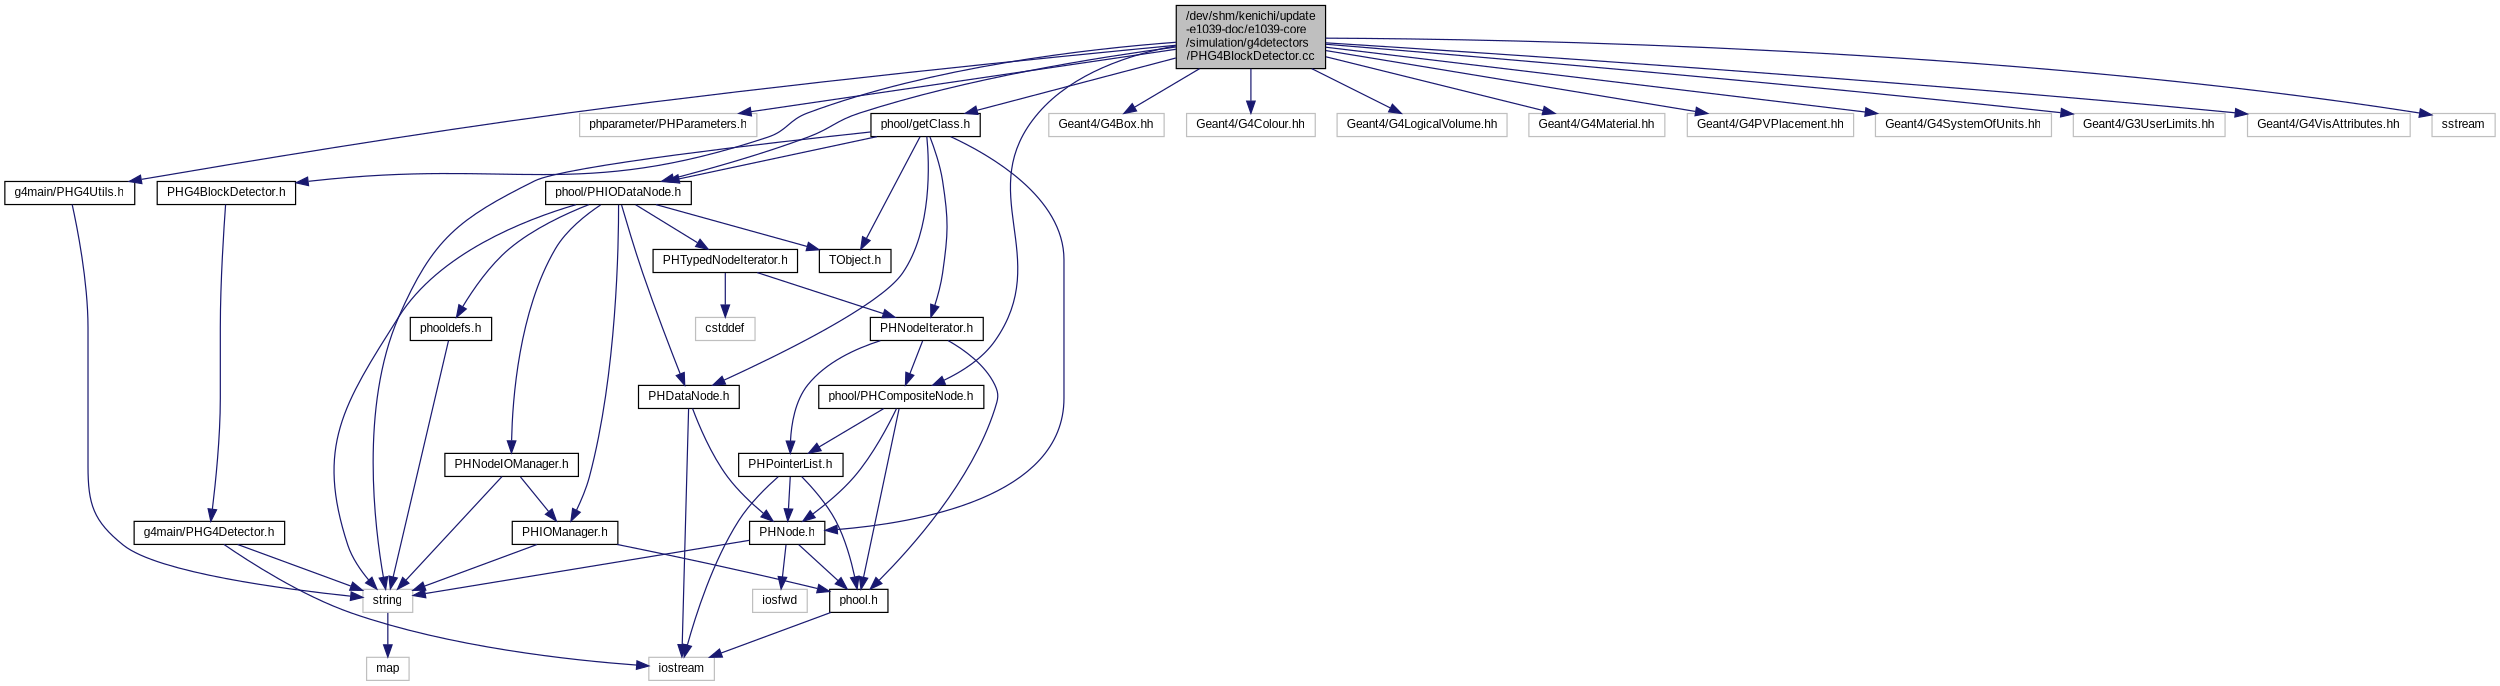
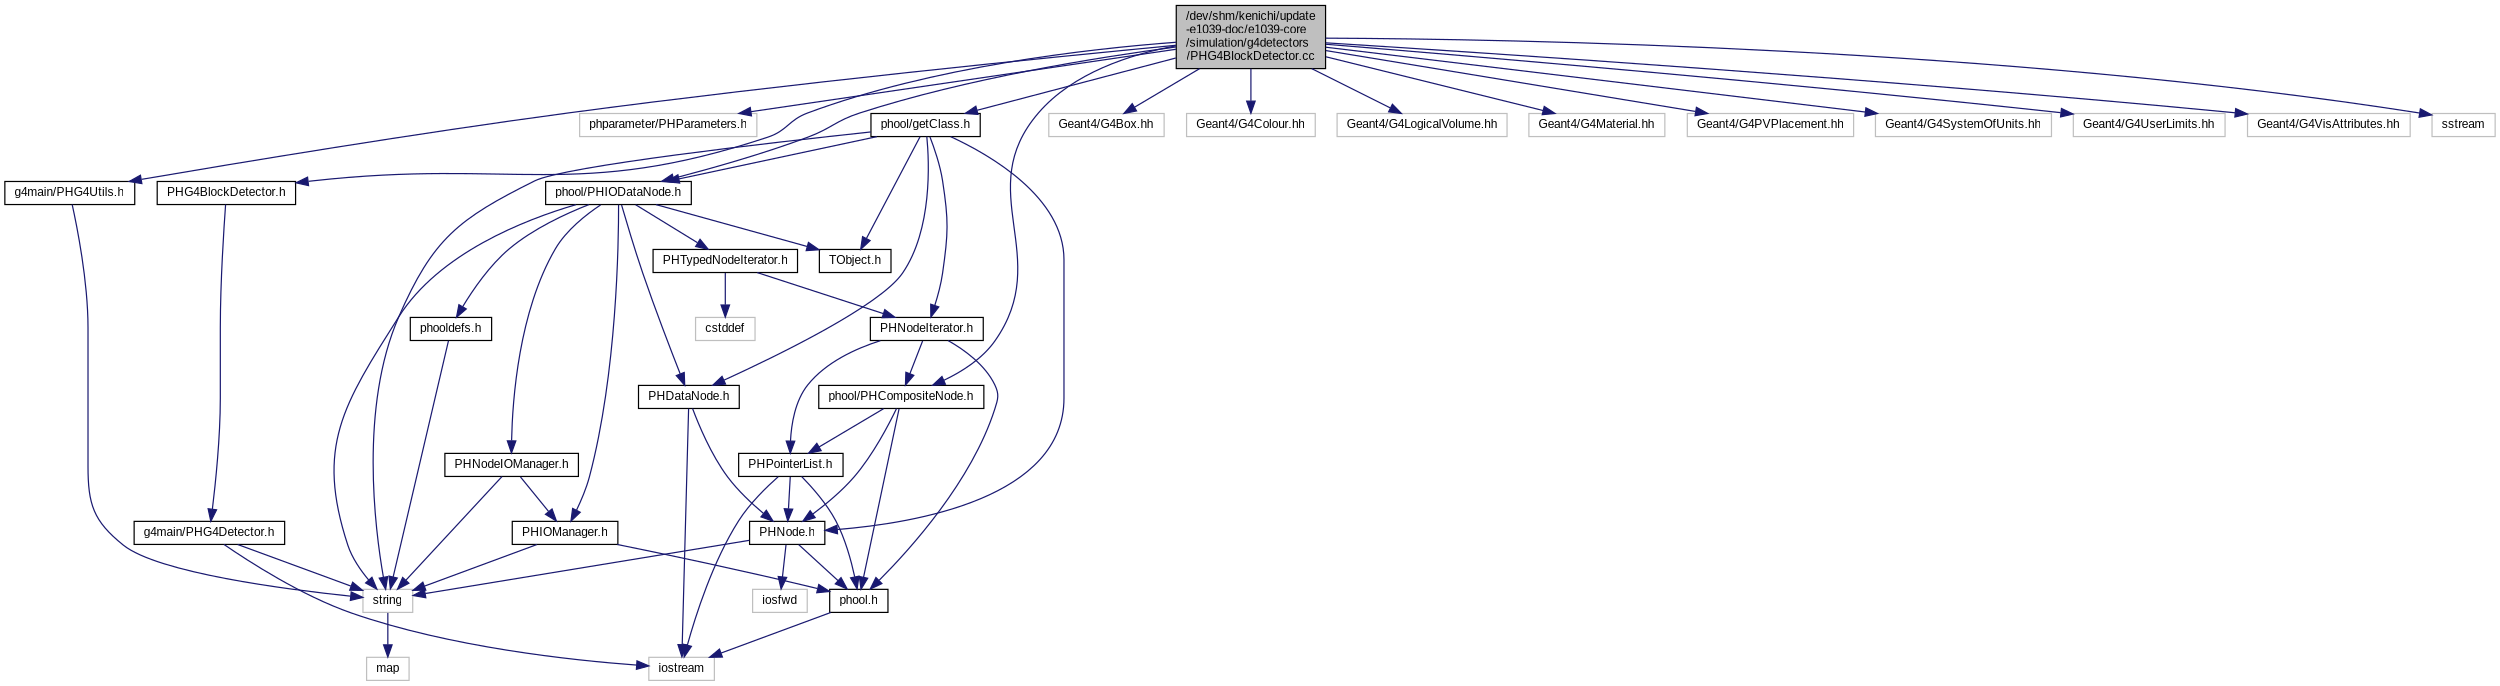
node "Geant4/G3UserLimits.hh": label "Geant4/G3UserLimits.hh" -> "Geant4/G4UserLimits.hh"
